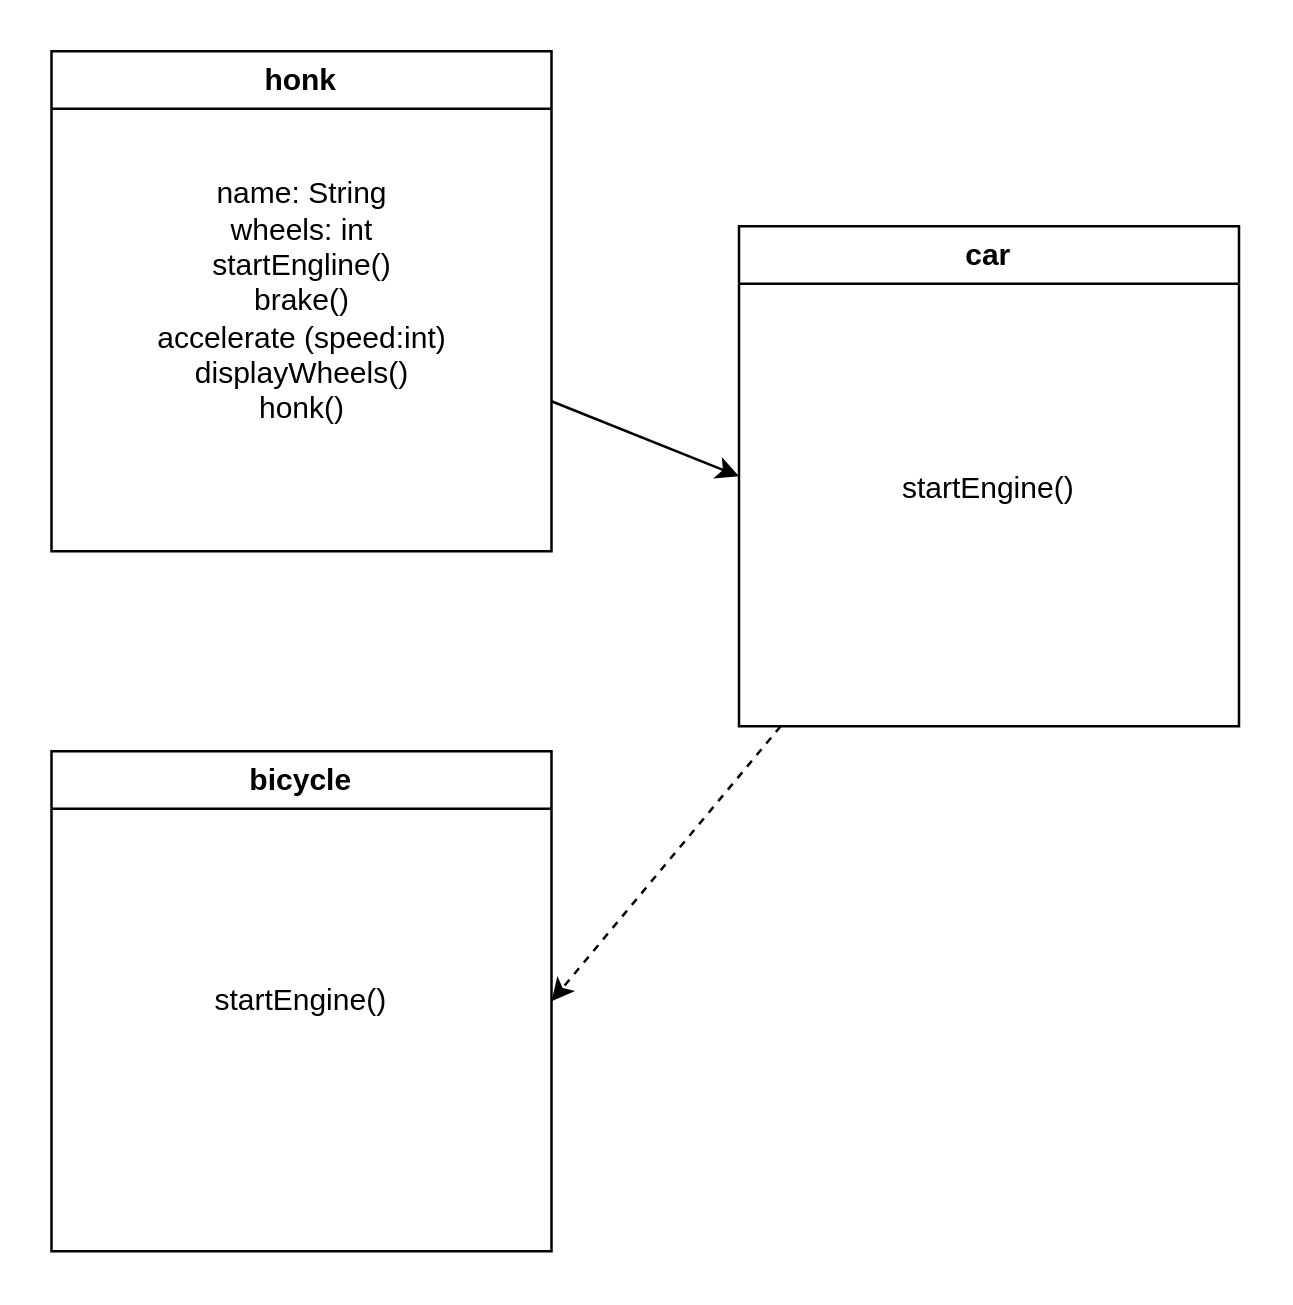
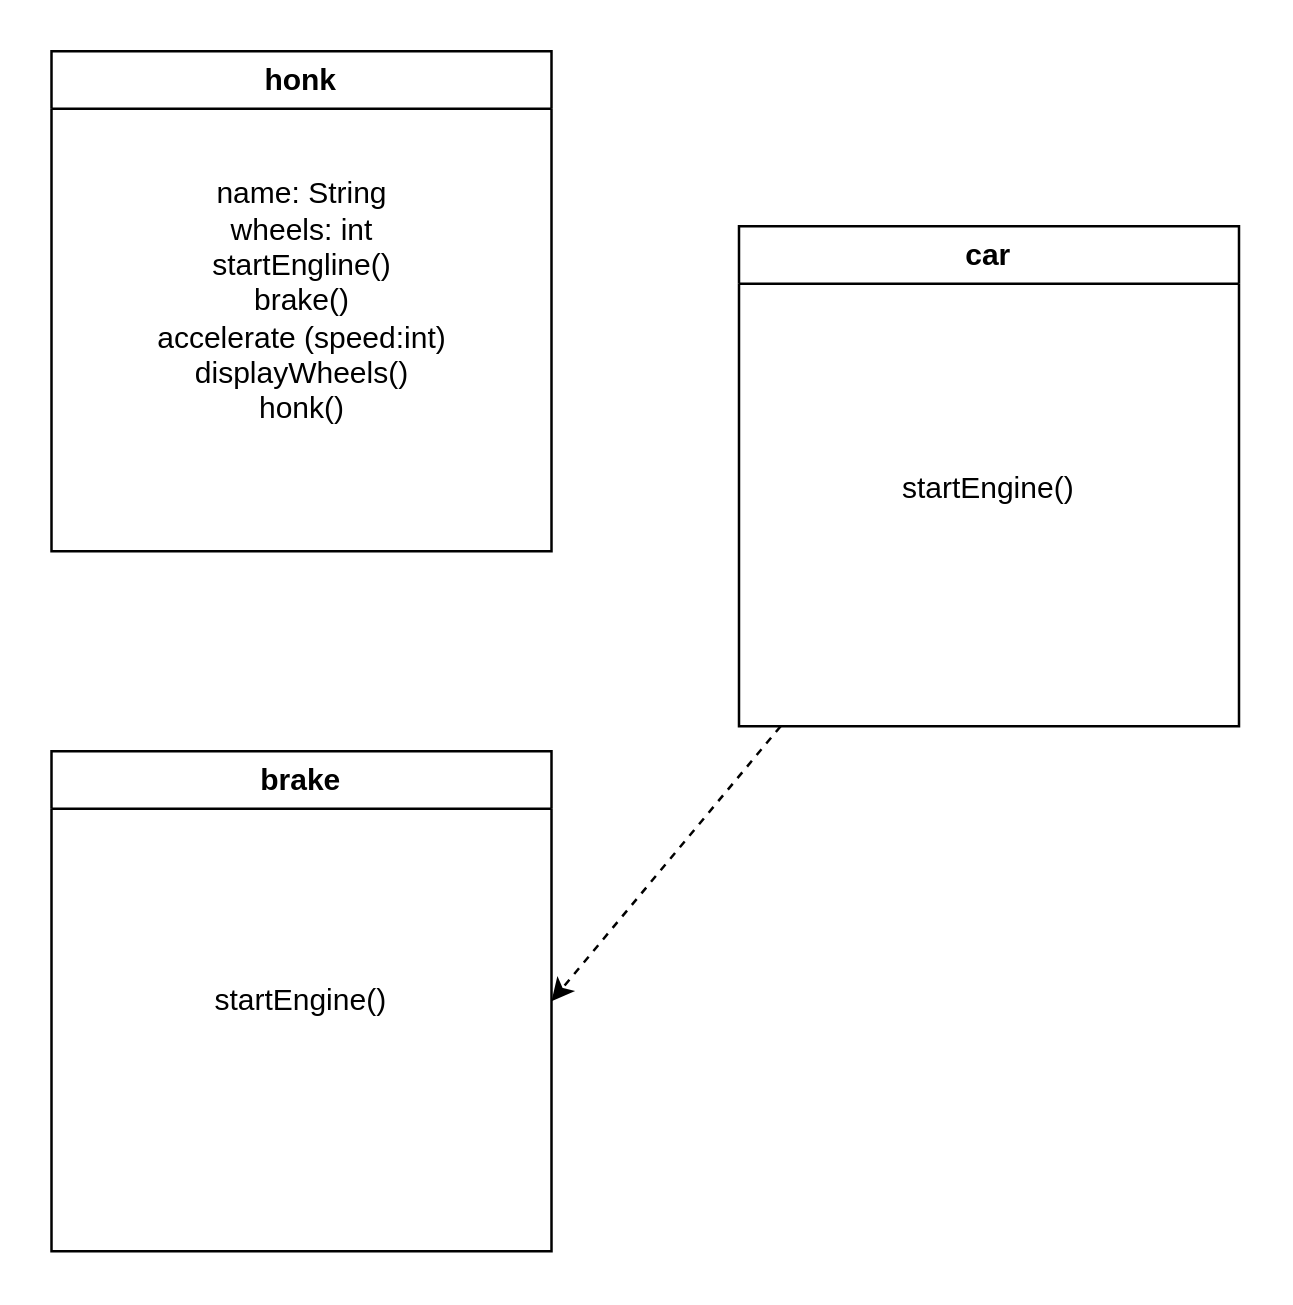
edge "honk" -> "car": removed
node "bicycle": label "bicycle" -> "brake"
